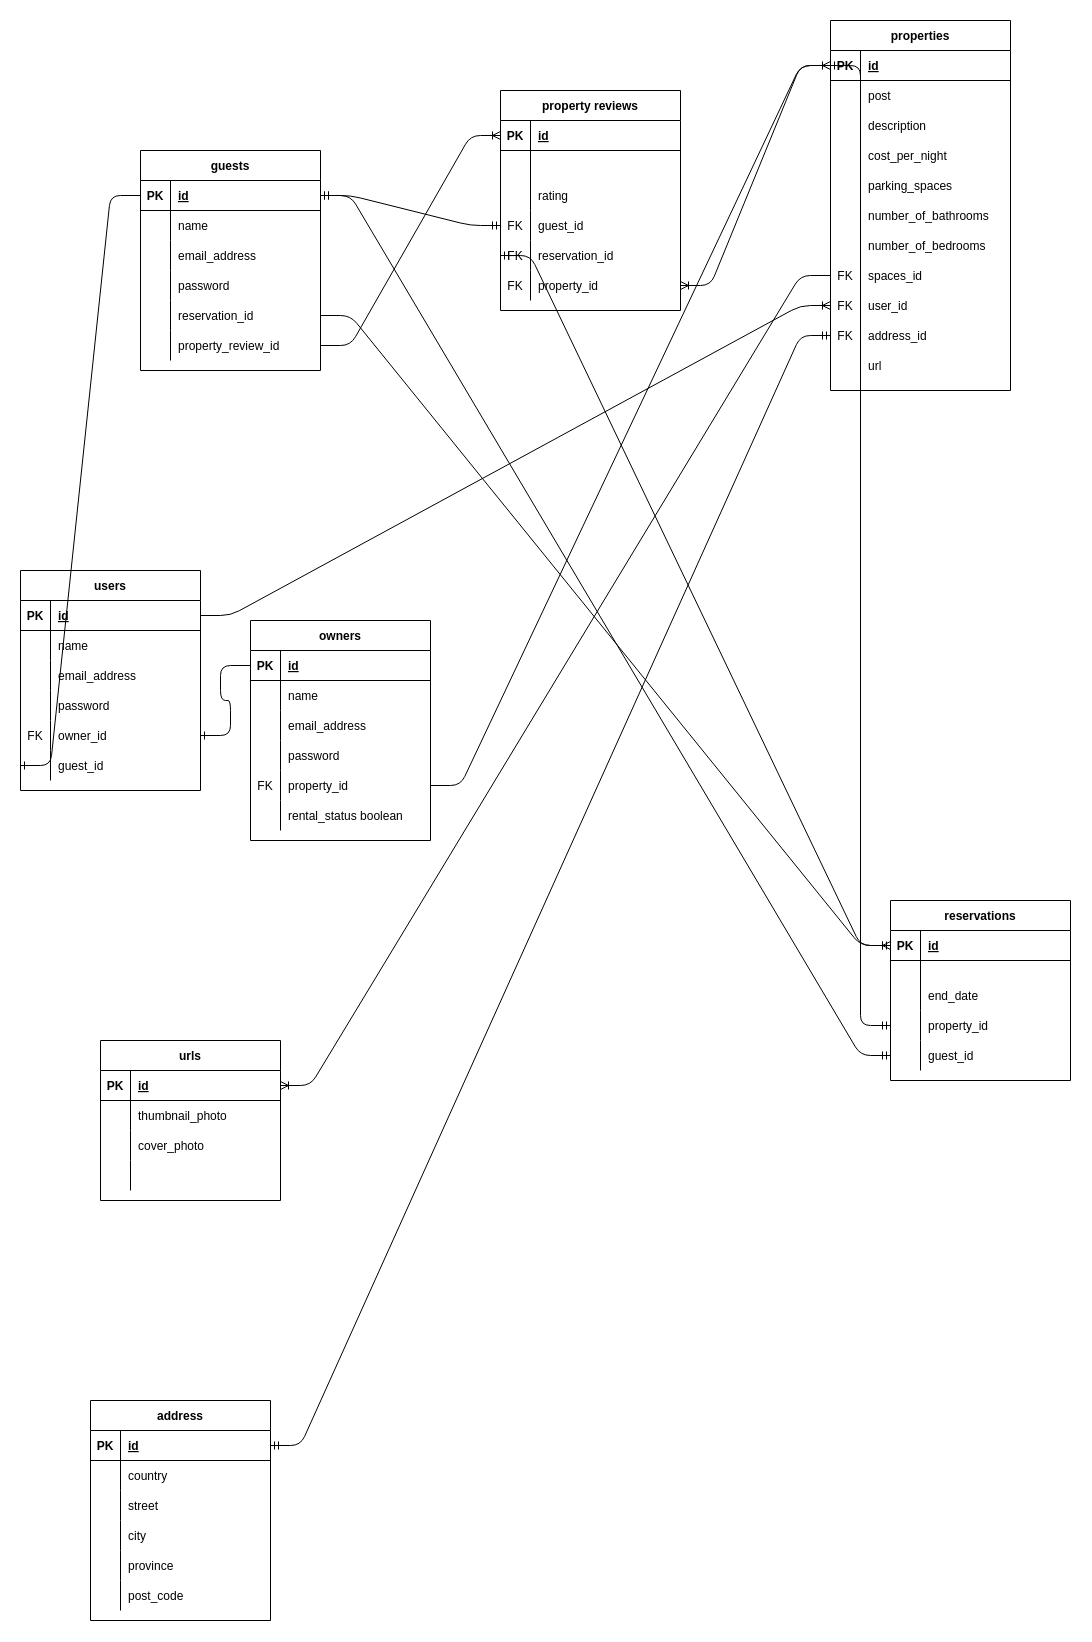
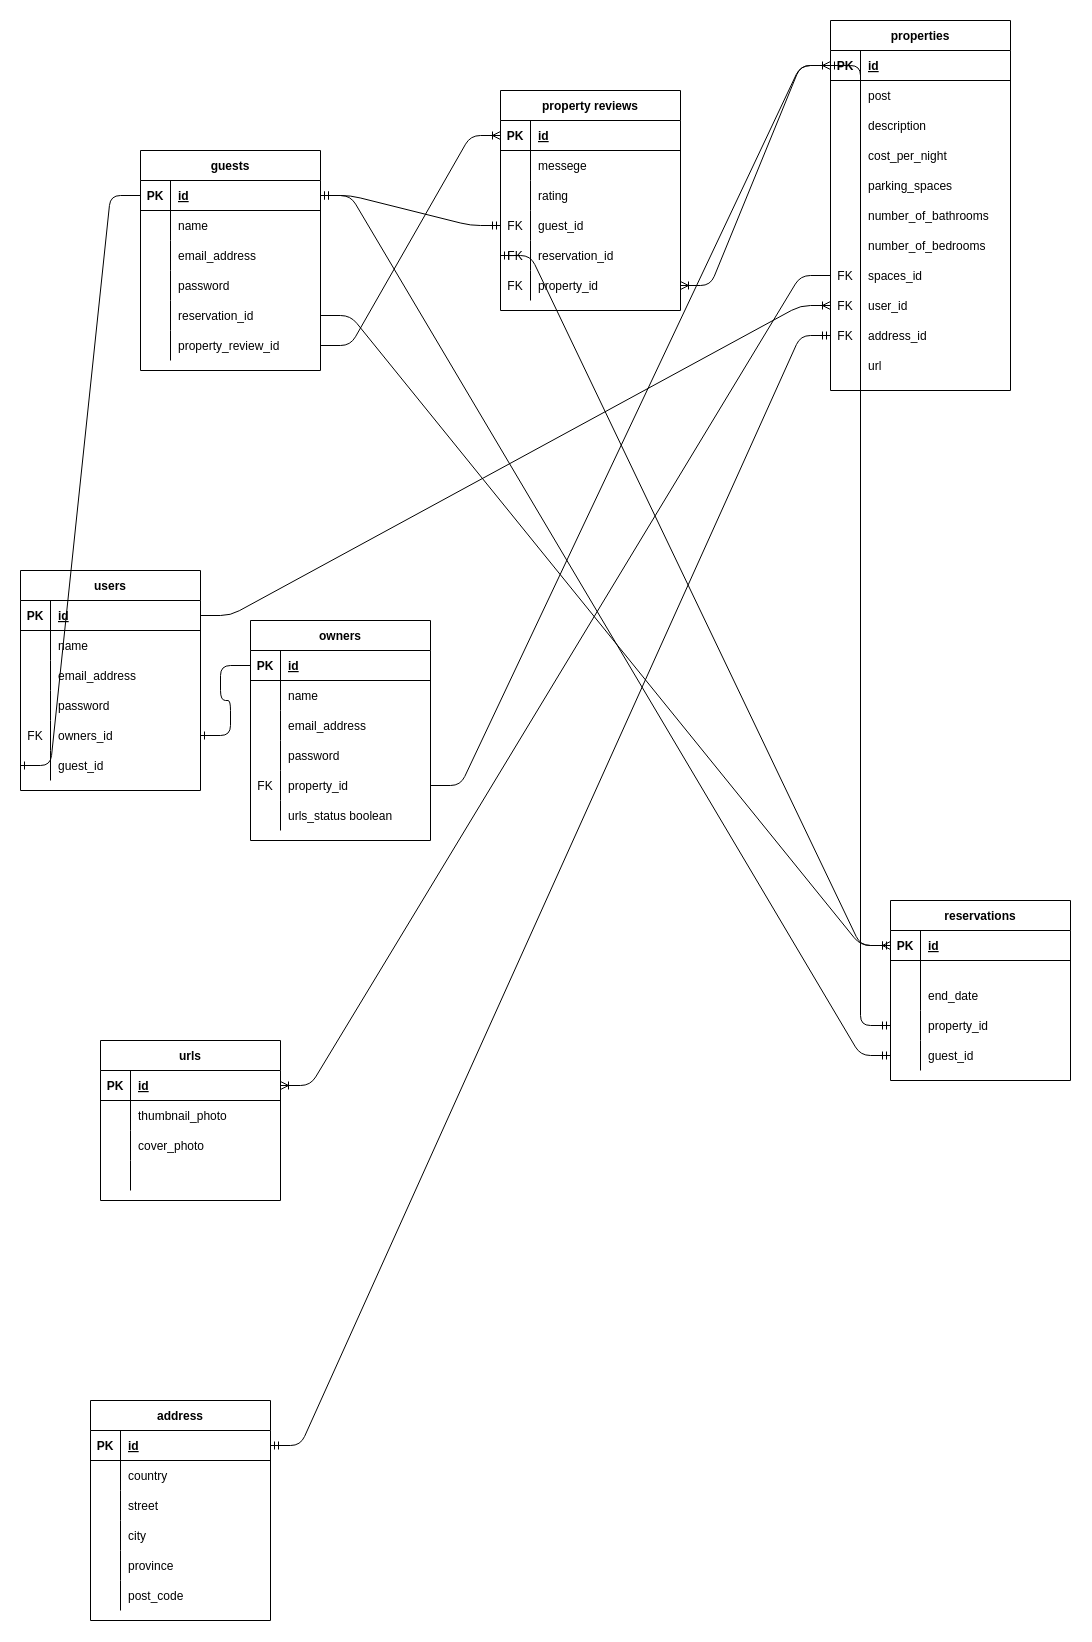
node "messege": added
node "owner_id": label "owner_id" -> "owners_id"
node "rental_status boolean": label "rental_status boolean" -> "urls_status boolean"
